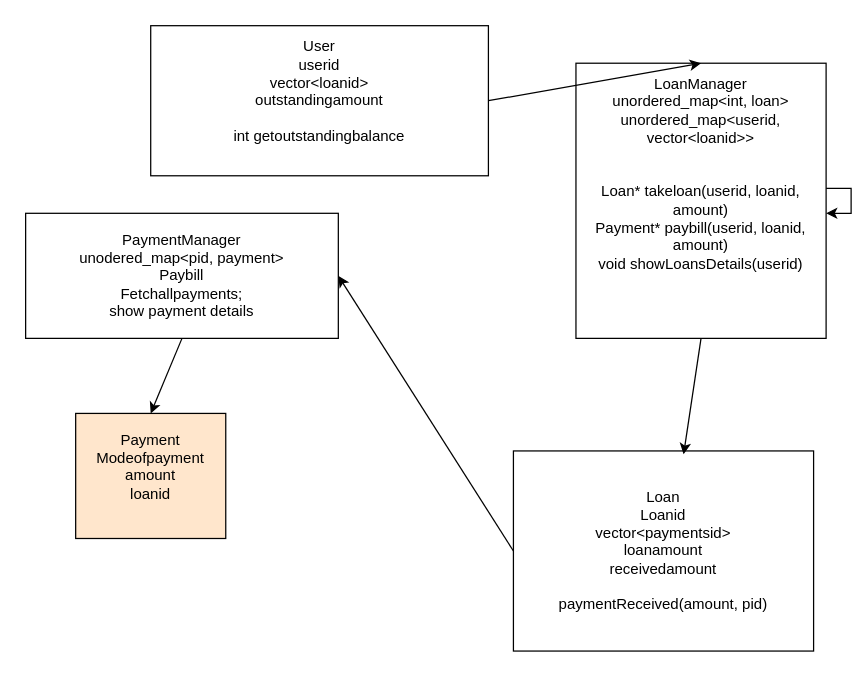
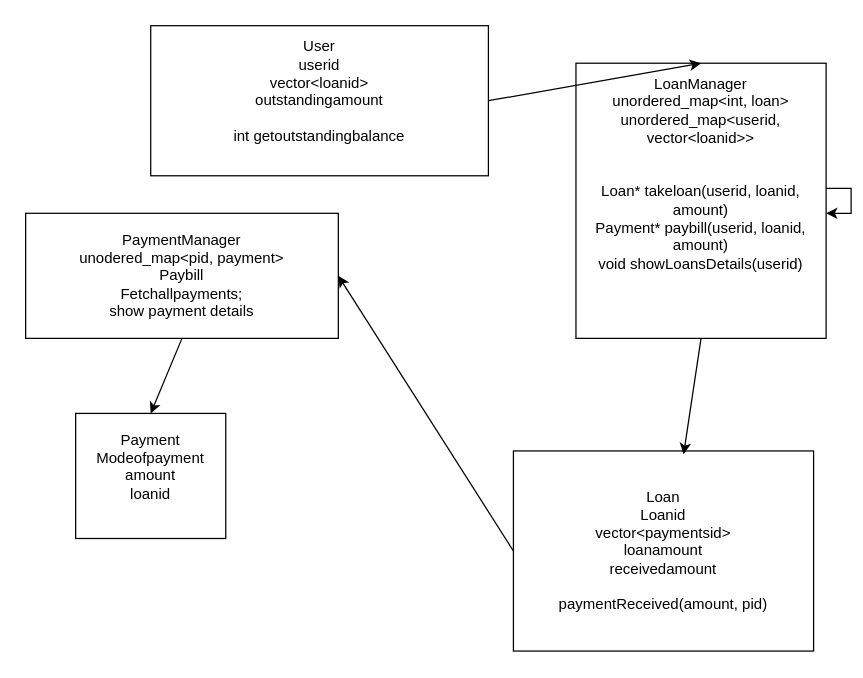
node "Payment Modeofpayment amount loanid": fillcolor #ffe6cc -> #ffffff
